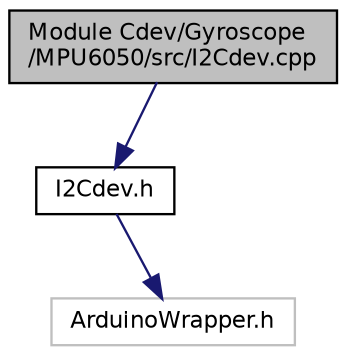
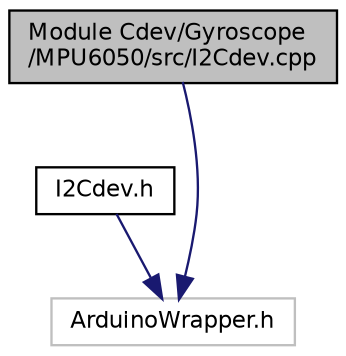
edge "Module Cdev/Gyroscope /MPU6050/src/I2Cdev.cpp" -> "I2Cdev.h": now "Module Cdev/Gyroscope /MPU6050/src/I2Cdev.cpp" -> "ArduinoWrapper.h"
